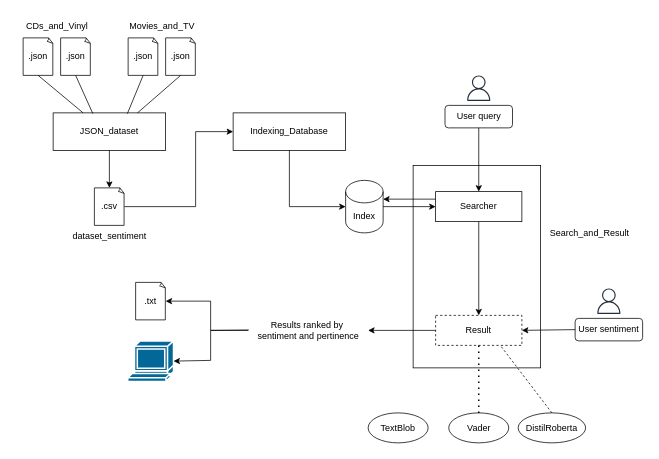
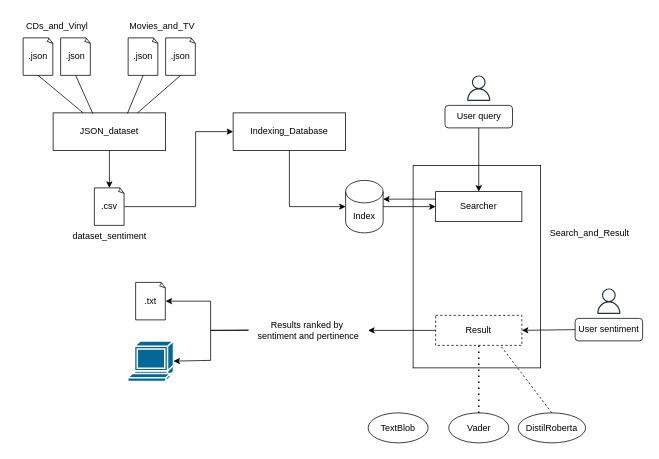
edge "Searcher" -> "Result": removed
